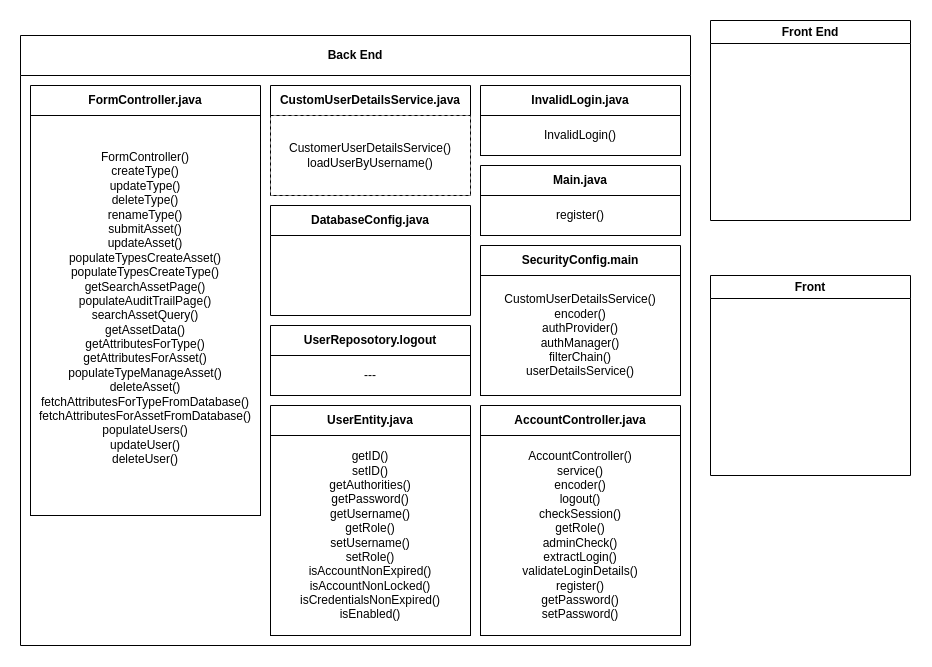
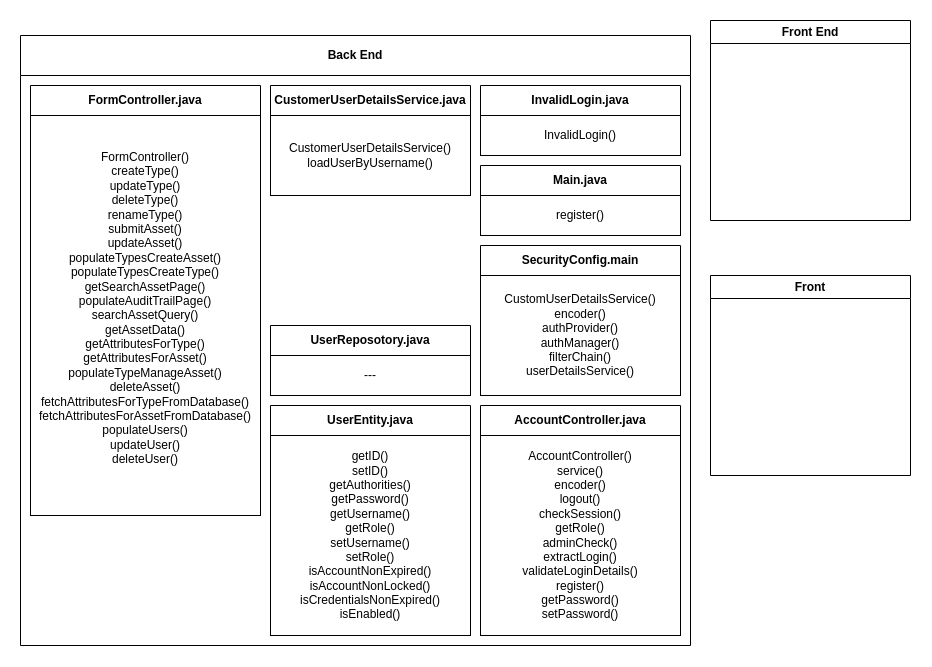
node "CustomUserDetailsService.java": label "CustomUserDetailsService.java" -> "CustomerUserDetailsService.java"
node "CustomerUserDetailsService() loadUserByUsername()": style dashed -> solid
node "DatabaseConfig.java": removed
node "UserReposotory.logout": label "UserReposotory.logout" -> "UserReposotory.java"
